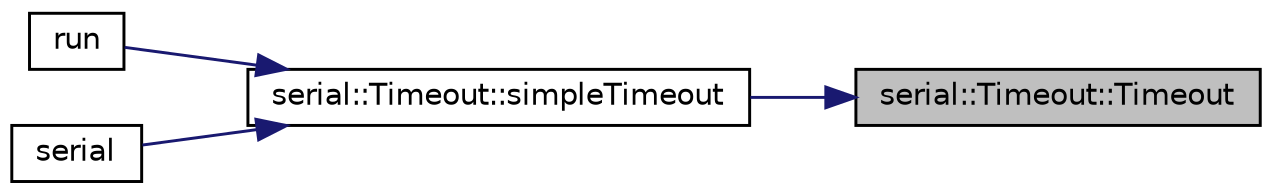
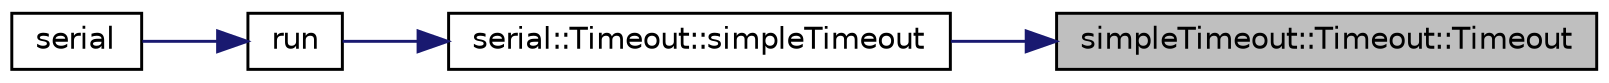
node "serial::Timeout::Timeout": label "serial::Timeout::Timeout" -> "simpleTimeout::Timeout::Timeout"
edge "serial" -> "serial::Timeout::simpleTimeout": now "serial" -> "run"
